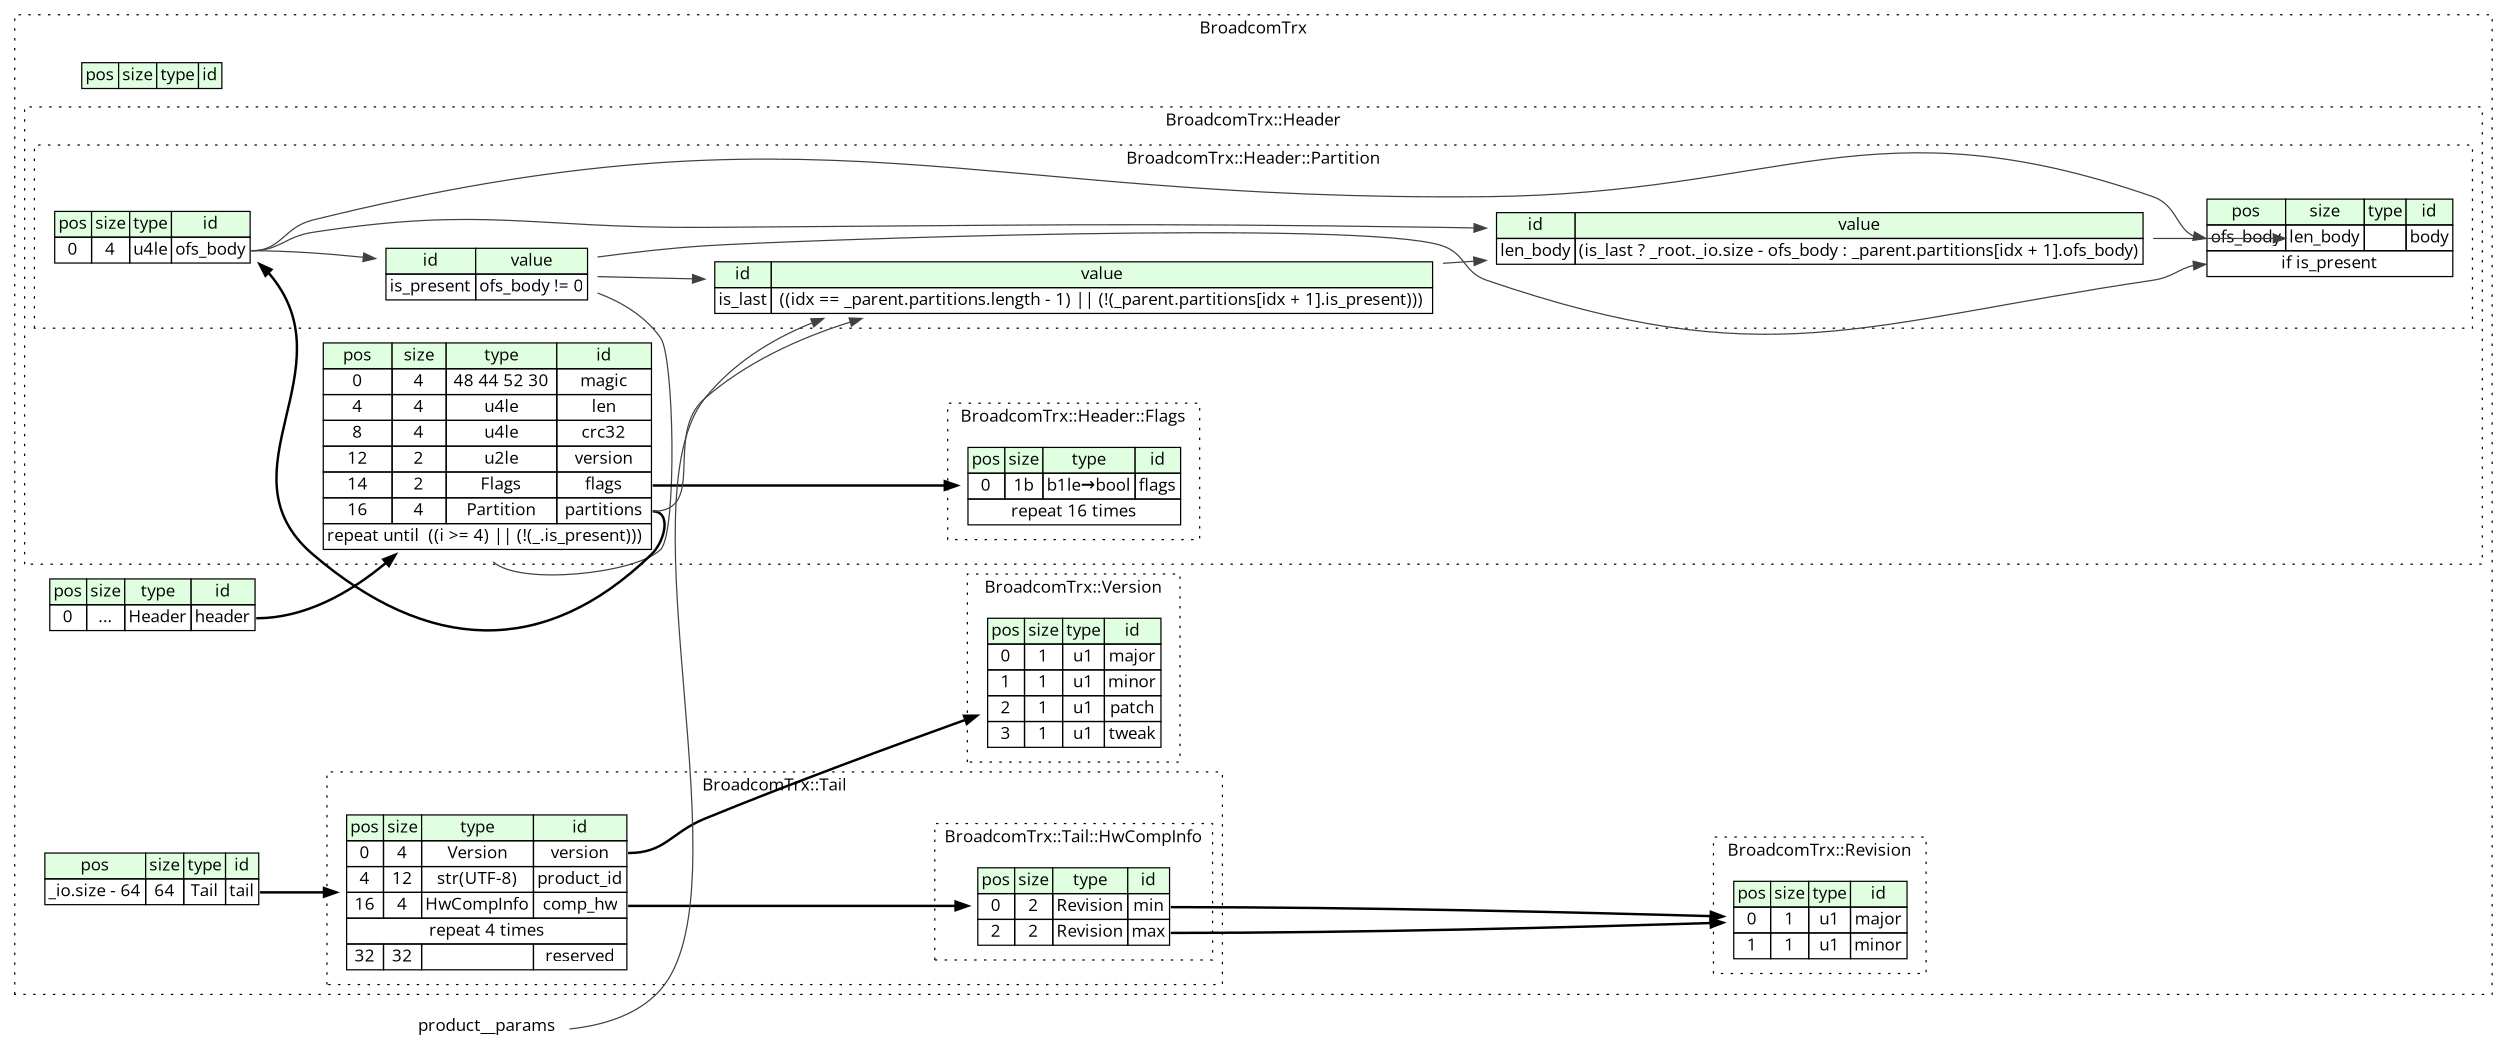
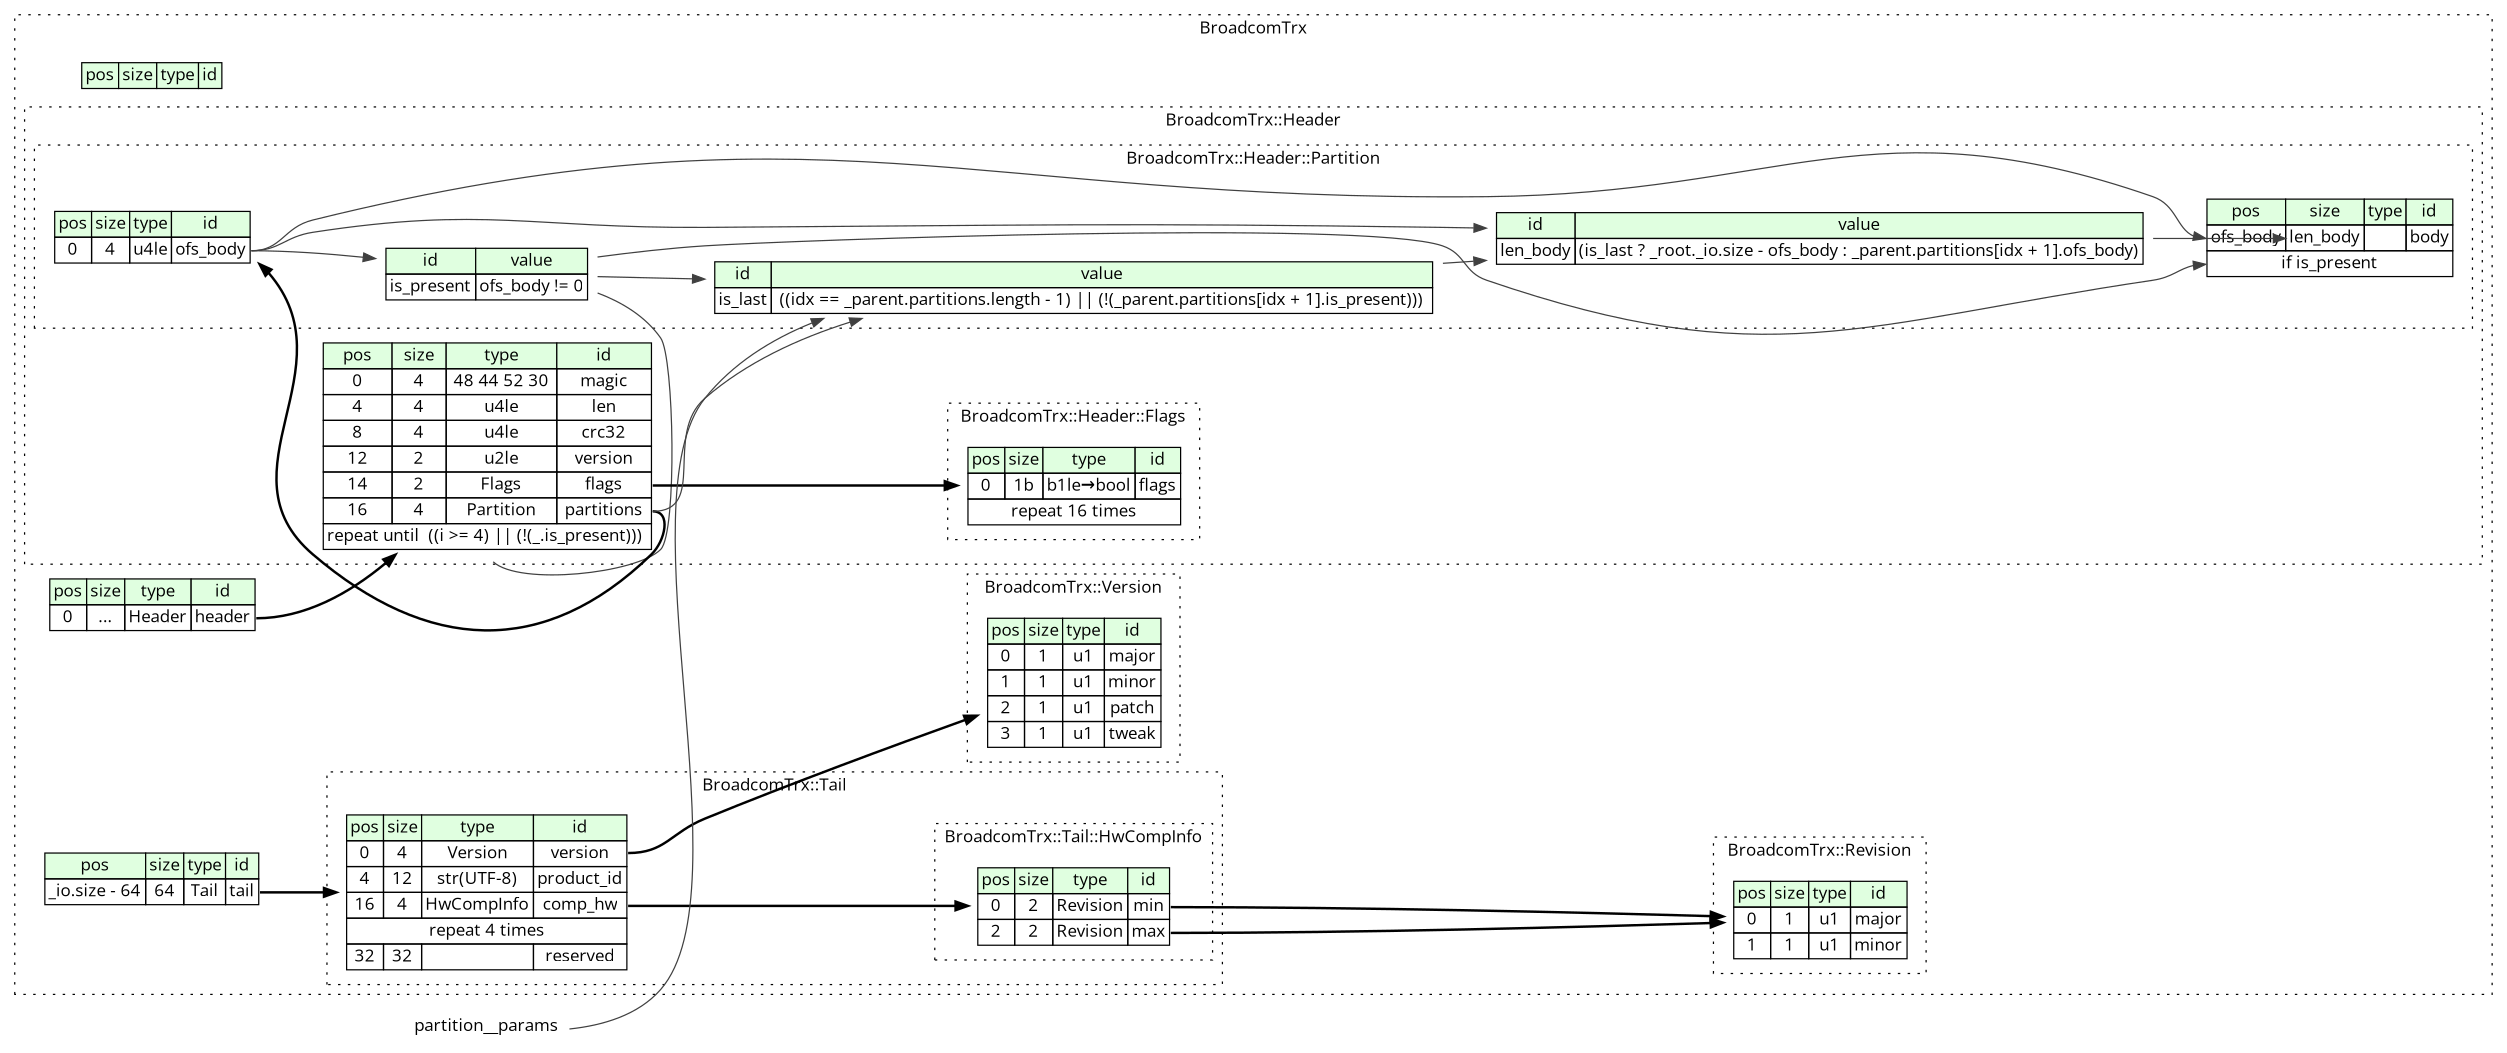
node "product__params": label "product__params" -> "partition__params"
